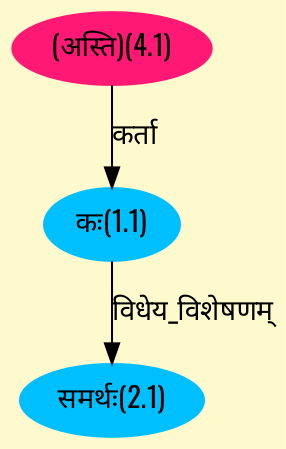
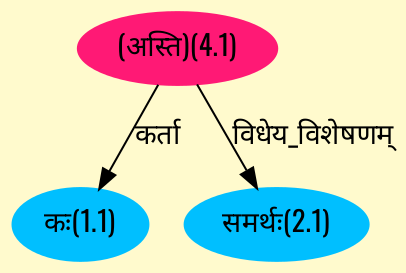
edge "कः(1.1)" -> "समर्थः(2.1)": now "(अस्ति)(4.1)" -> "समर्थः(2.1)"
